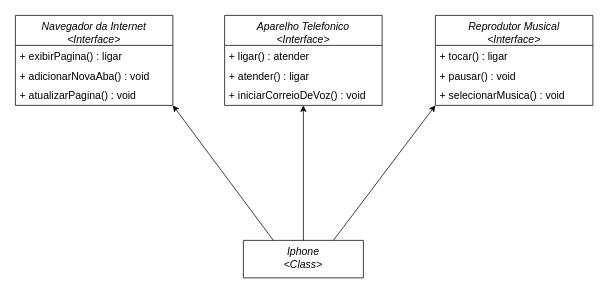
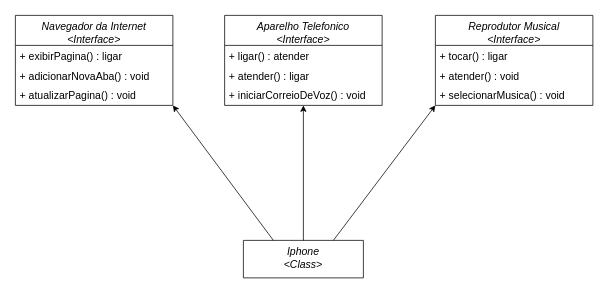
node "+ pausar() : void": label "+ pausar() : void" -> "+ atender() : void"
